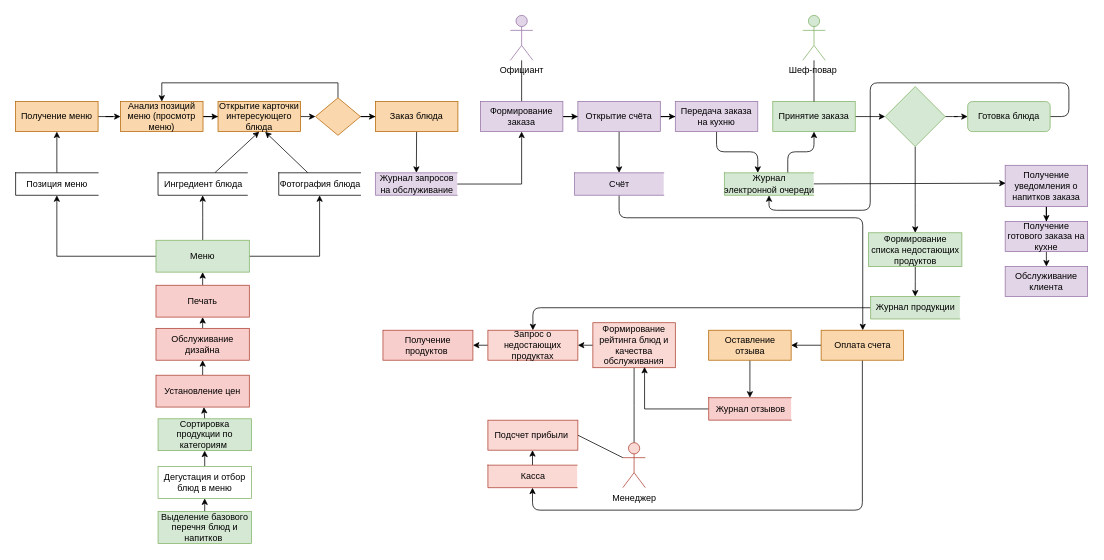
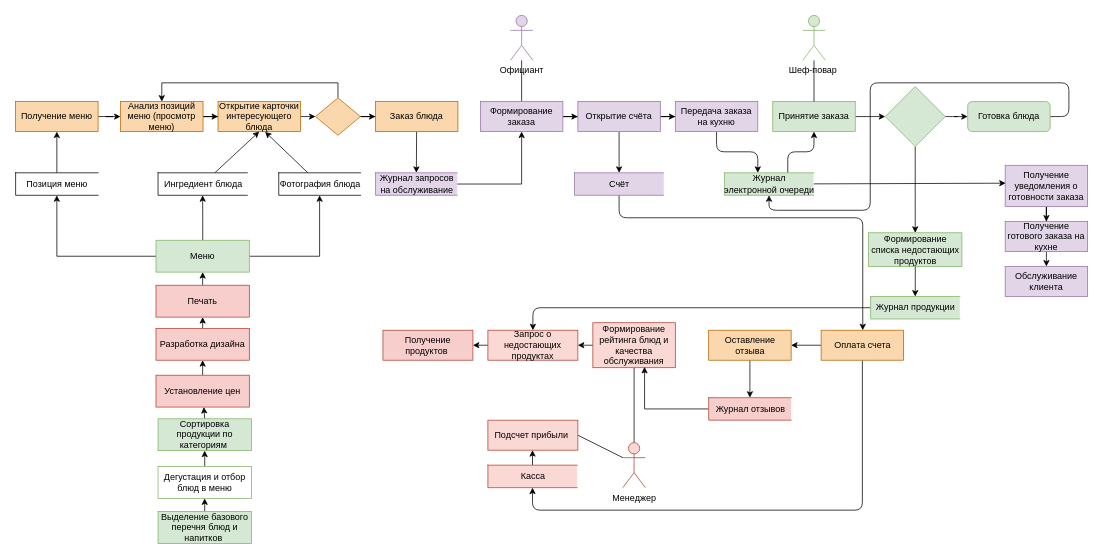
node "Получение уведомления о напитков заказа": label "Получение уведомления о напитков заказа" -> "Получение уведомления о готовности заказа"
node "Обслуживание дизайна": label "Обслуживание дизайна" -> "Разработка дизайна"
